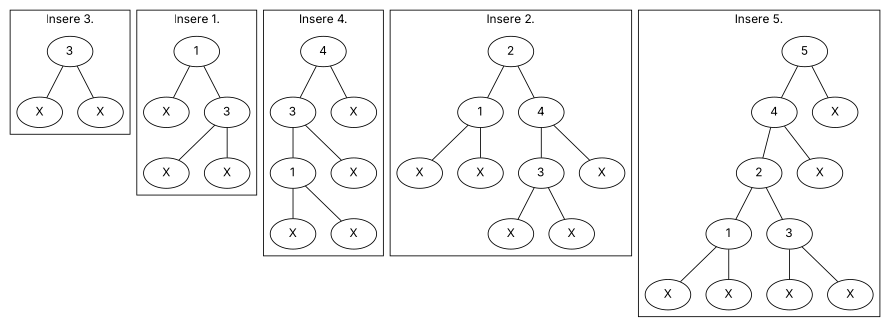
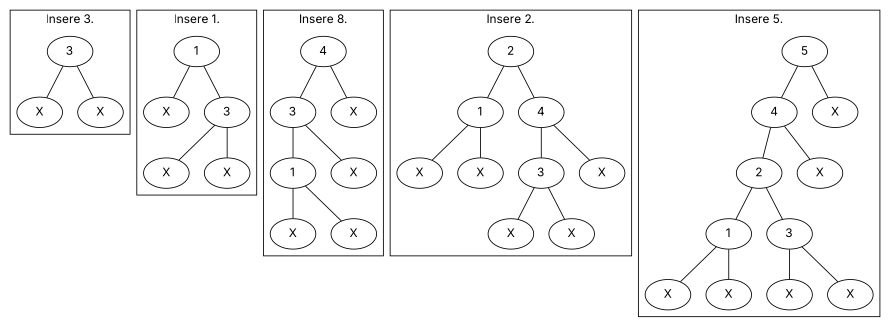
cluster "Insere 4.": label "Insere 4." -> "Insere 8."
